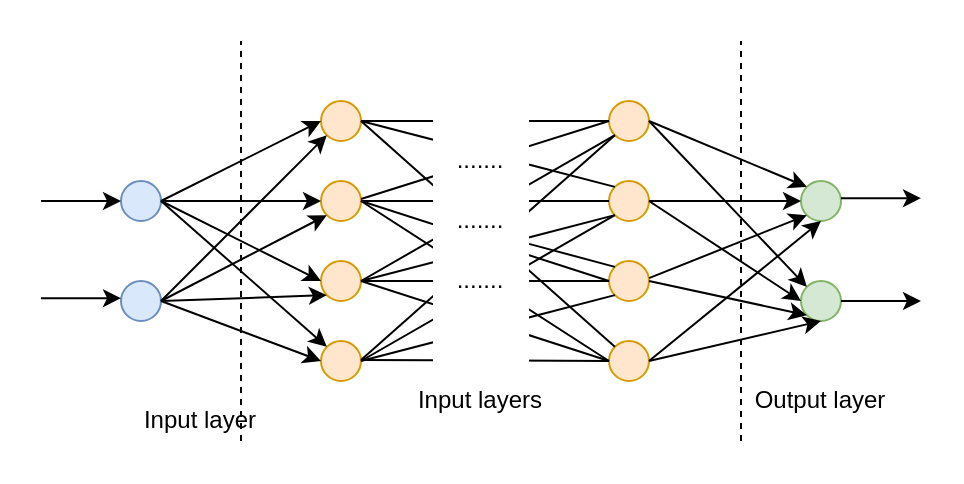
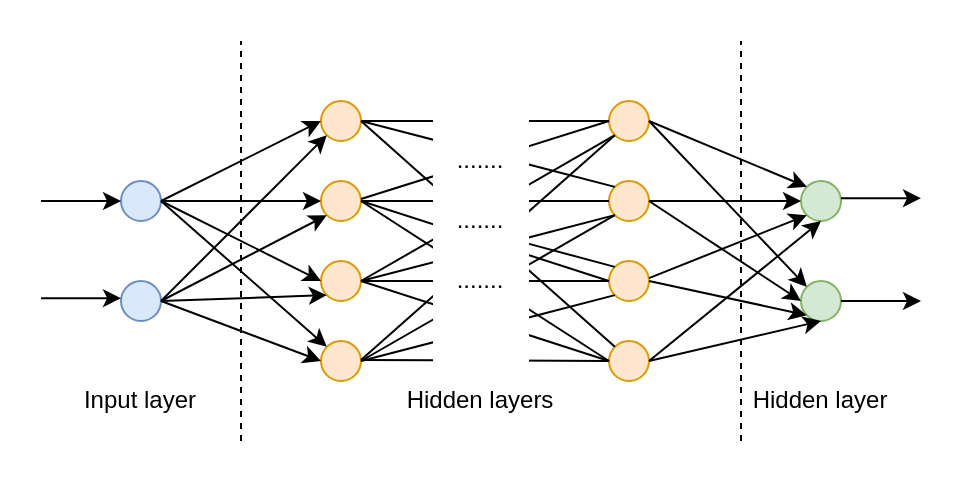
node "Input layers": label "Input layers" -> "Hidden layers"
node "Output layer": label "Output layer" -> "Hidden layer"
node "Input layer": moved (201, 421) -> (141, 401)
